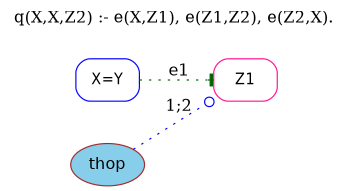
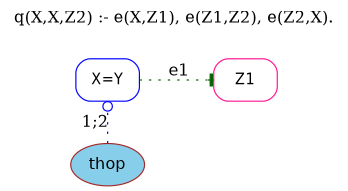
edge "thop" -> "Z1": now "thop" -> "X=Y"
